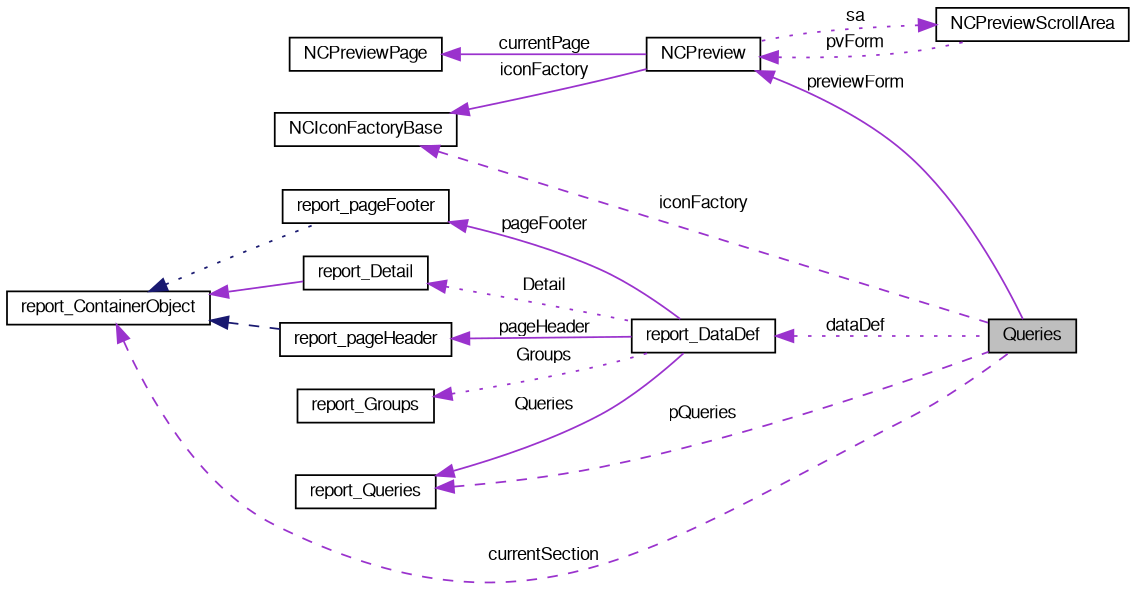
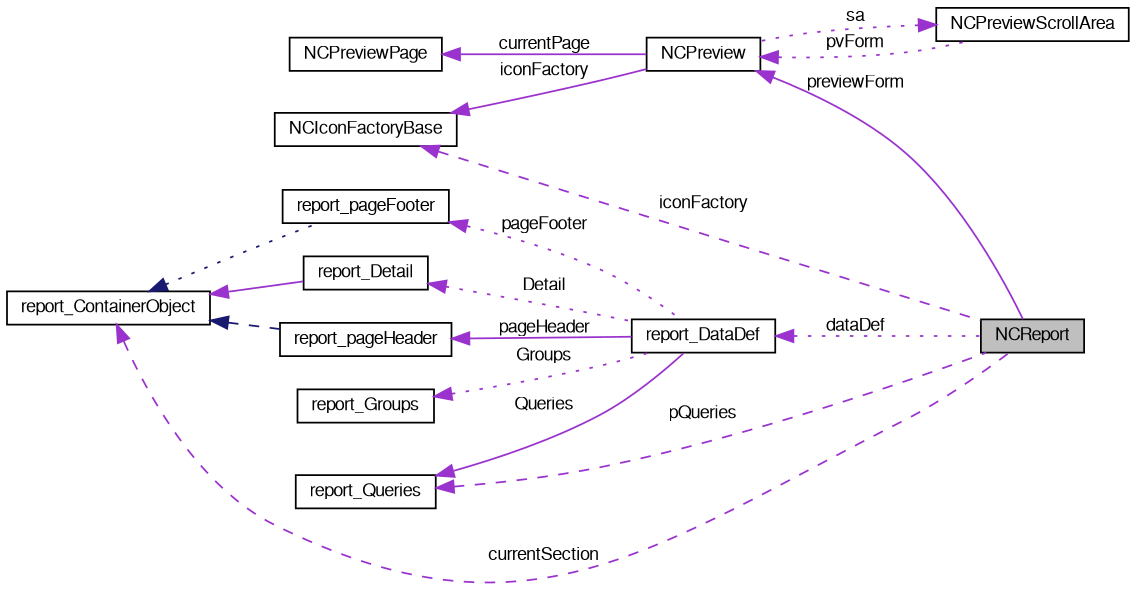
edge "report_DataDef" -> "report_pageFooter": style solid -> dotted
node "Queries": label "Queries" -> "NCReport"
